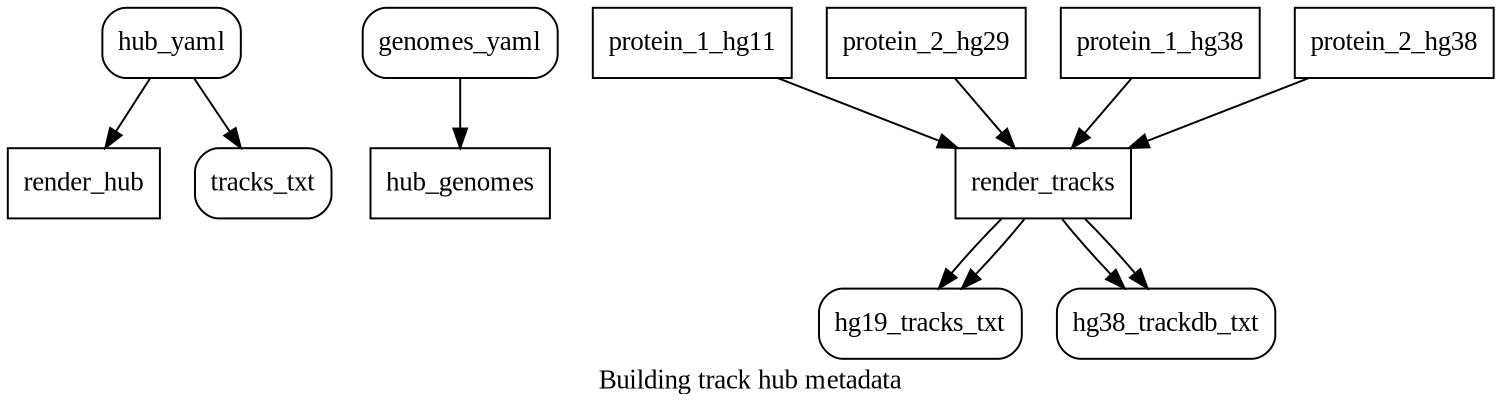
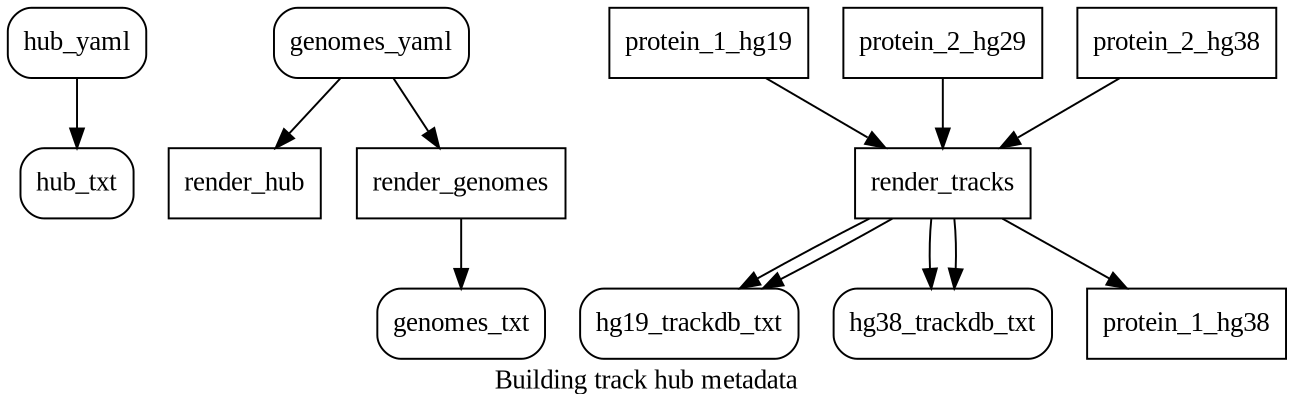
node "protein_1_hg11": label "protein_1_hg11" -> "protein_1_hg19"
edge "hub_yaml" -> "render_hub": now "genomes_yaml" -> "render_hub"
edge "protein_1_hg38" -> "render_tracks": reversed
node "tracks_txt": label "tracks_txt" -> "hub_txt"
node "hub_genomes": label "hub_genomes" -> "render_genomes"
node "genomes_txt": added
node "hg19_tracks_txt": label "hg19_tracks_txt" -> "hg19_trackdb_txt"
